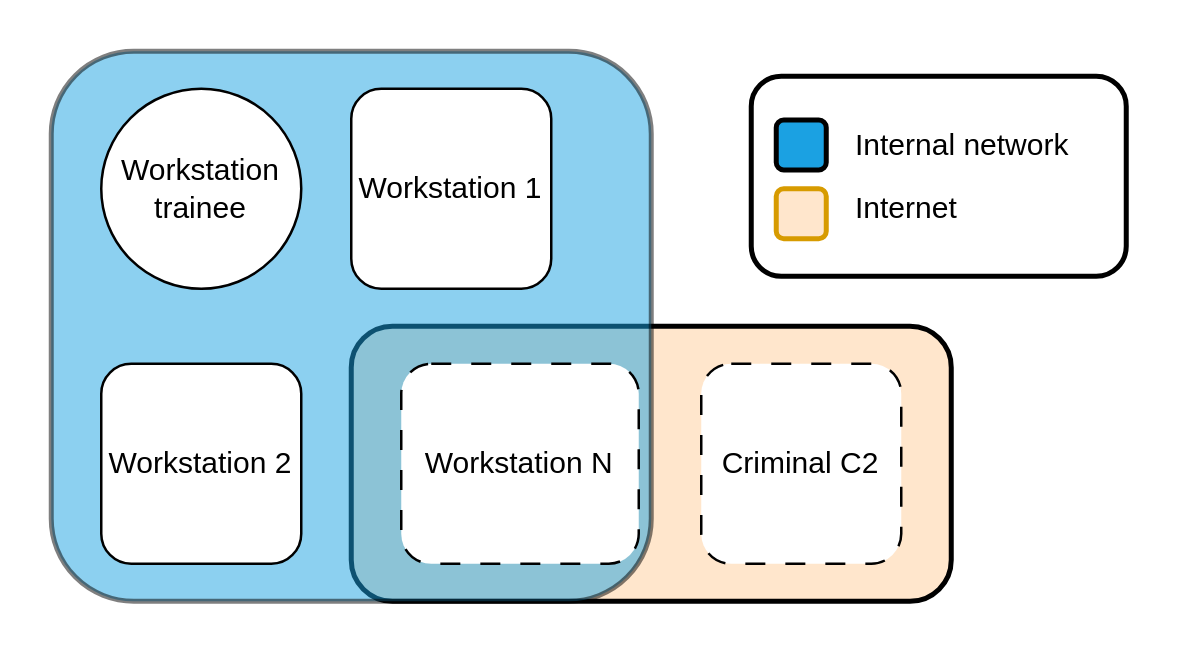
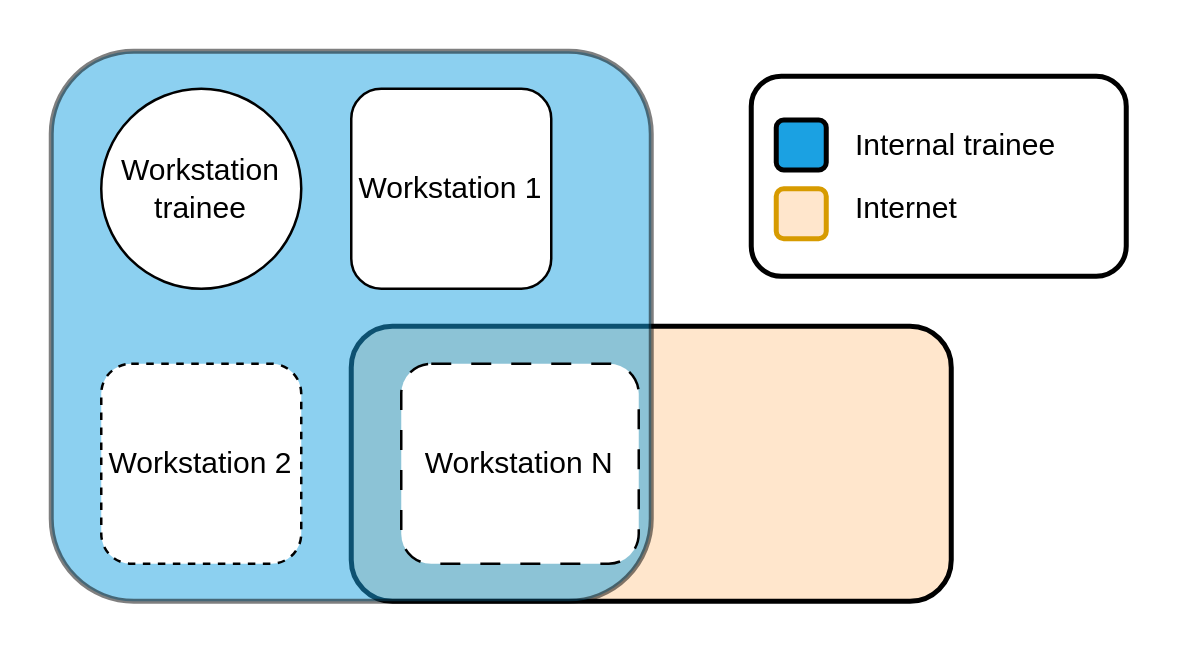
node "Internal network": label "Internal network" -> "Internal trainee"
node "Workstation 2": style solid -> dashed
node "Criminal C2": removed
